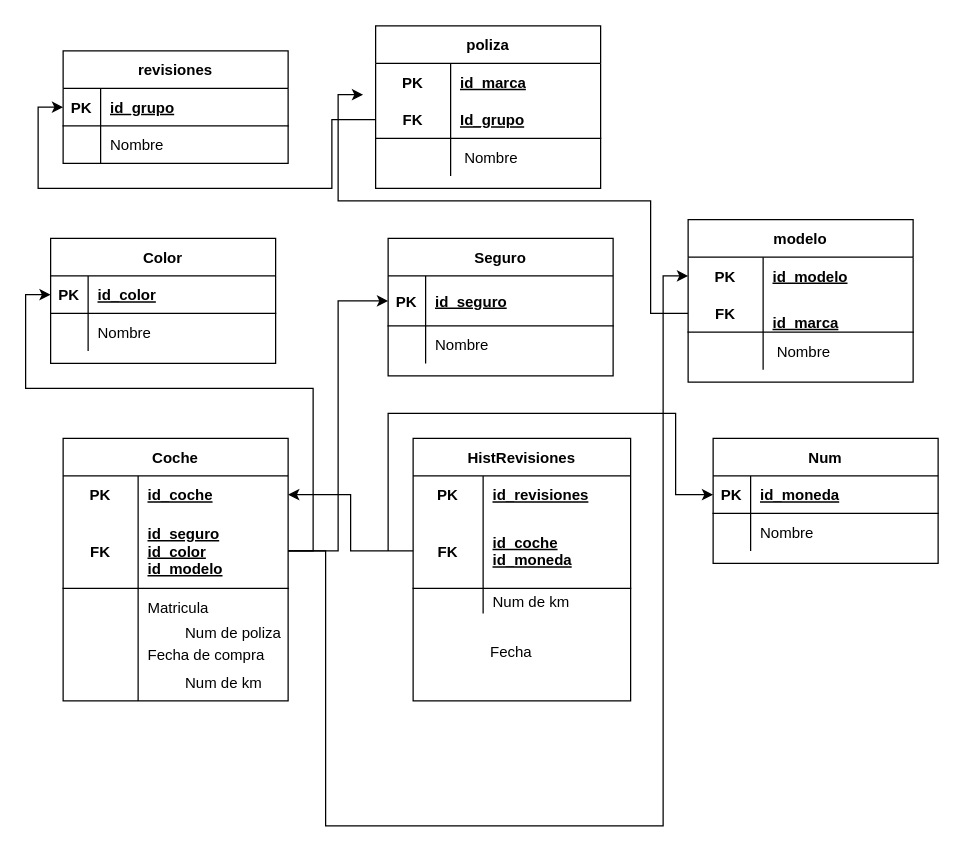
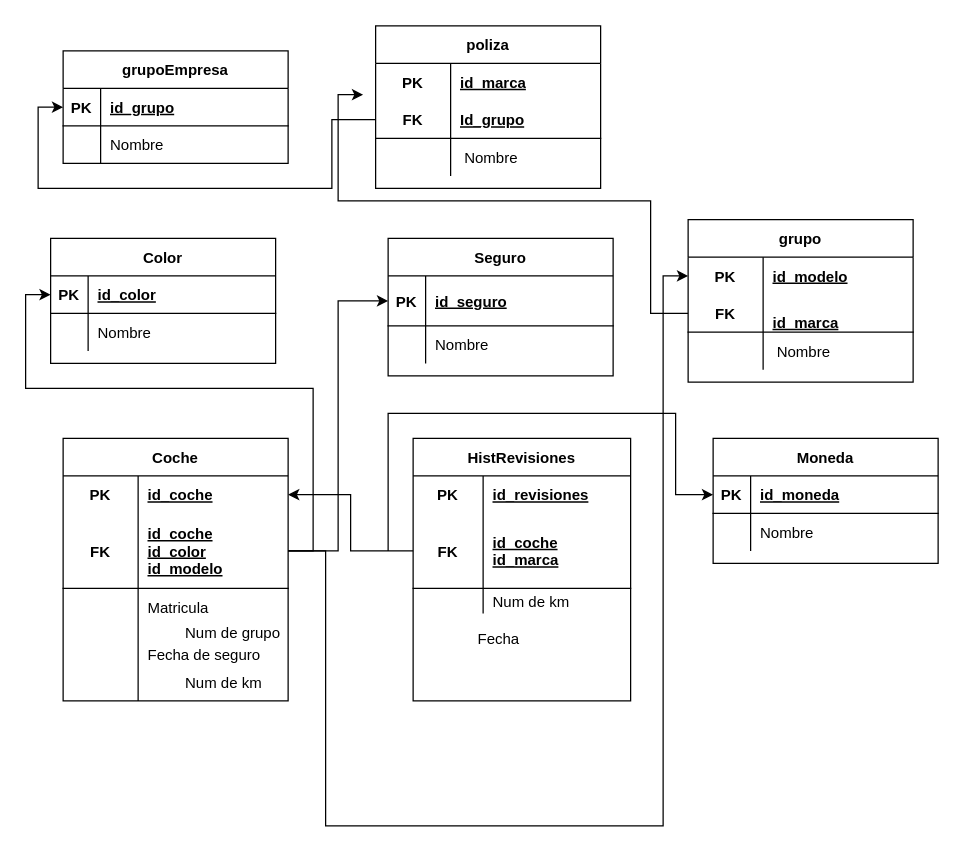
node "revisiones": label "revisiones" -> "grupoEmpresa"
node "modelo": label "modelo" -> "grupo"
node "Num": label "Num" -> "Moneda"
node "id_seguro id_color id_modelo": label "id_seguro id_color id_modelo" -> "id_coche id_color id_modelo"
node "id_coche id_moneda": label "id_coche id_moneda" -> "id_coche id_marca"
node "Num de poliza": label "Num de poliza" -> "Num de grupo"
node "Fecha": moved (556, 651) -> (543, 638)
node "Fecha de compra": label "Fecha de compra" -> "Fecha de seguro"
